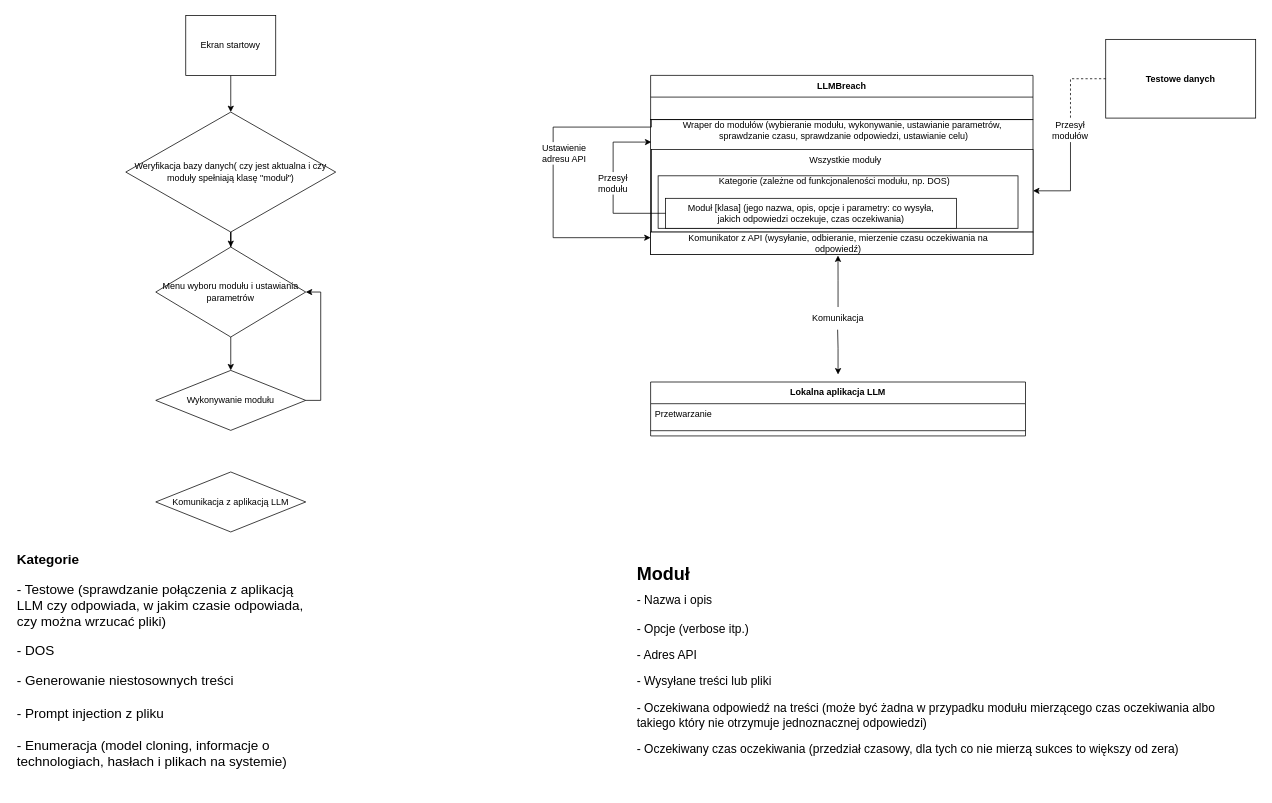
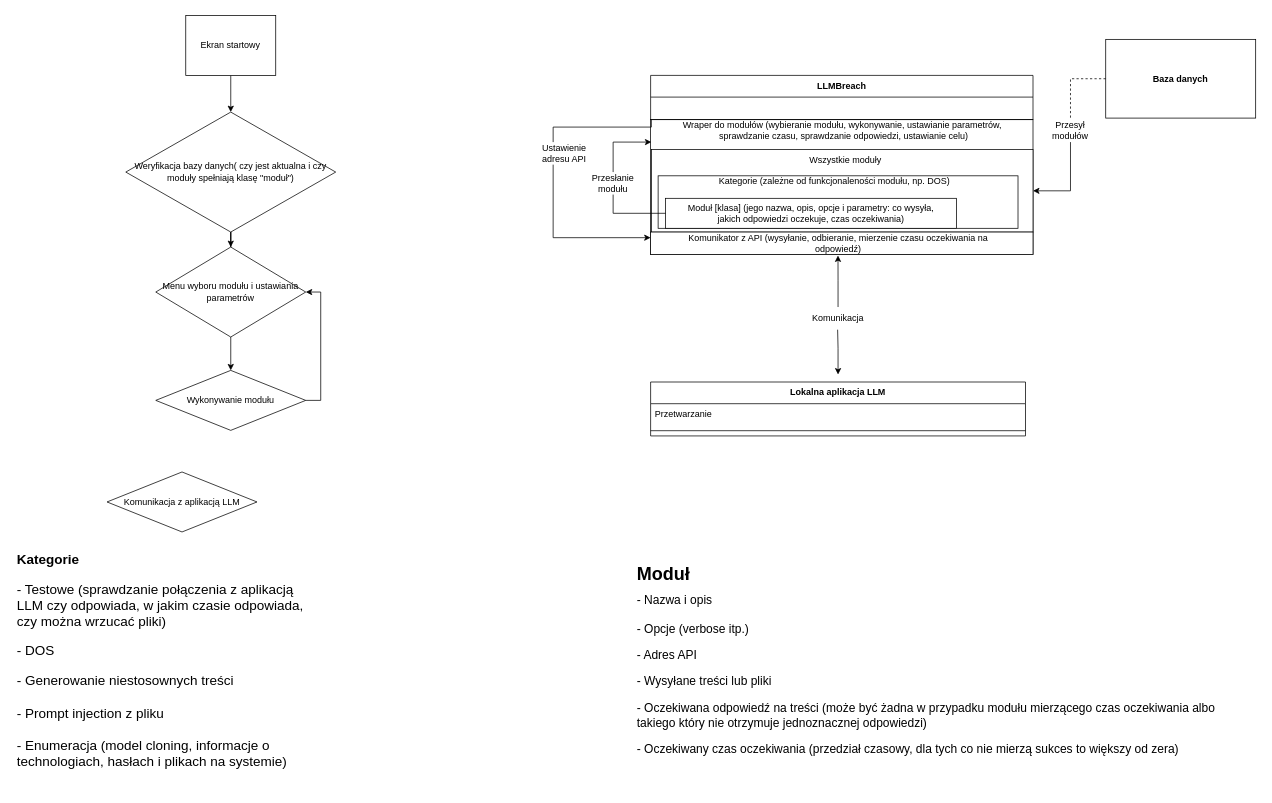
node "Testowe danych": label "Testowe danych" -> "Baza danych"
node "Przesył modułu": label "Przesył modułu" -> "Przesłanie modułu"
node "Komunikacja z aplikacją LLM": moved (231, 502) -> (182, 502)
